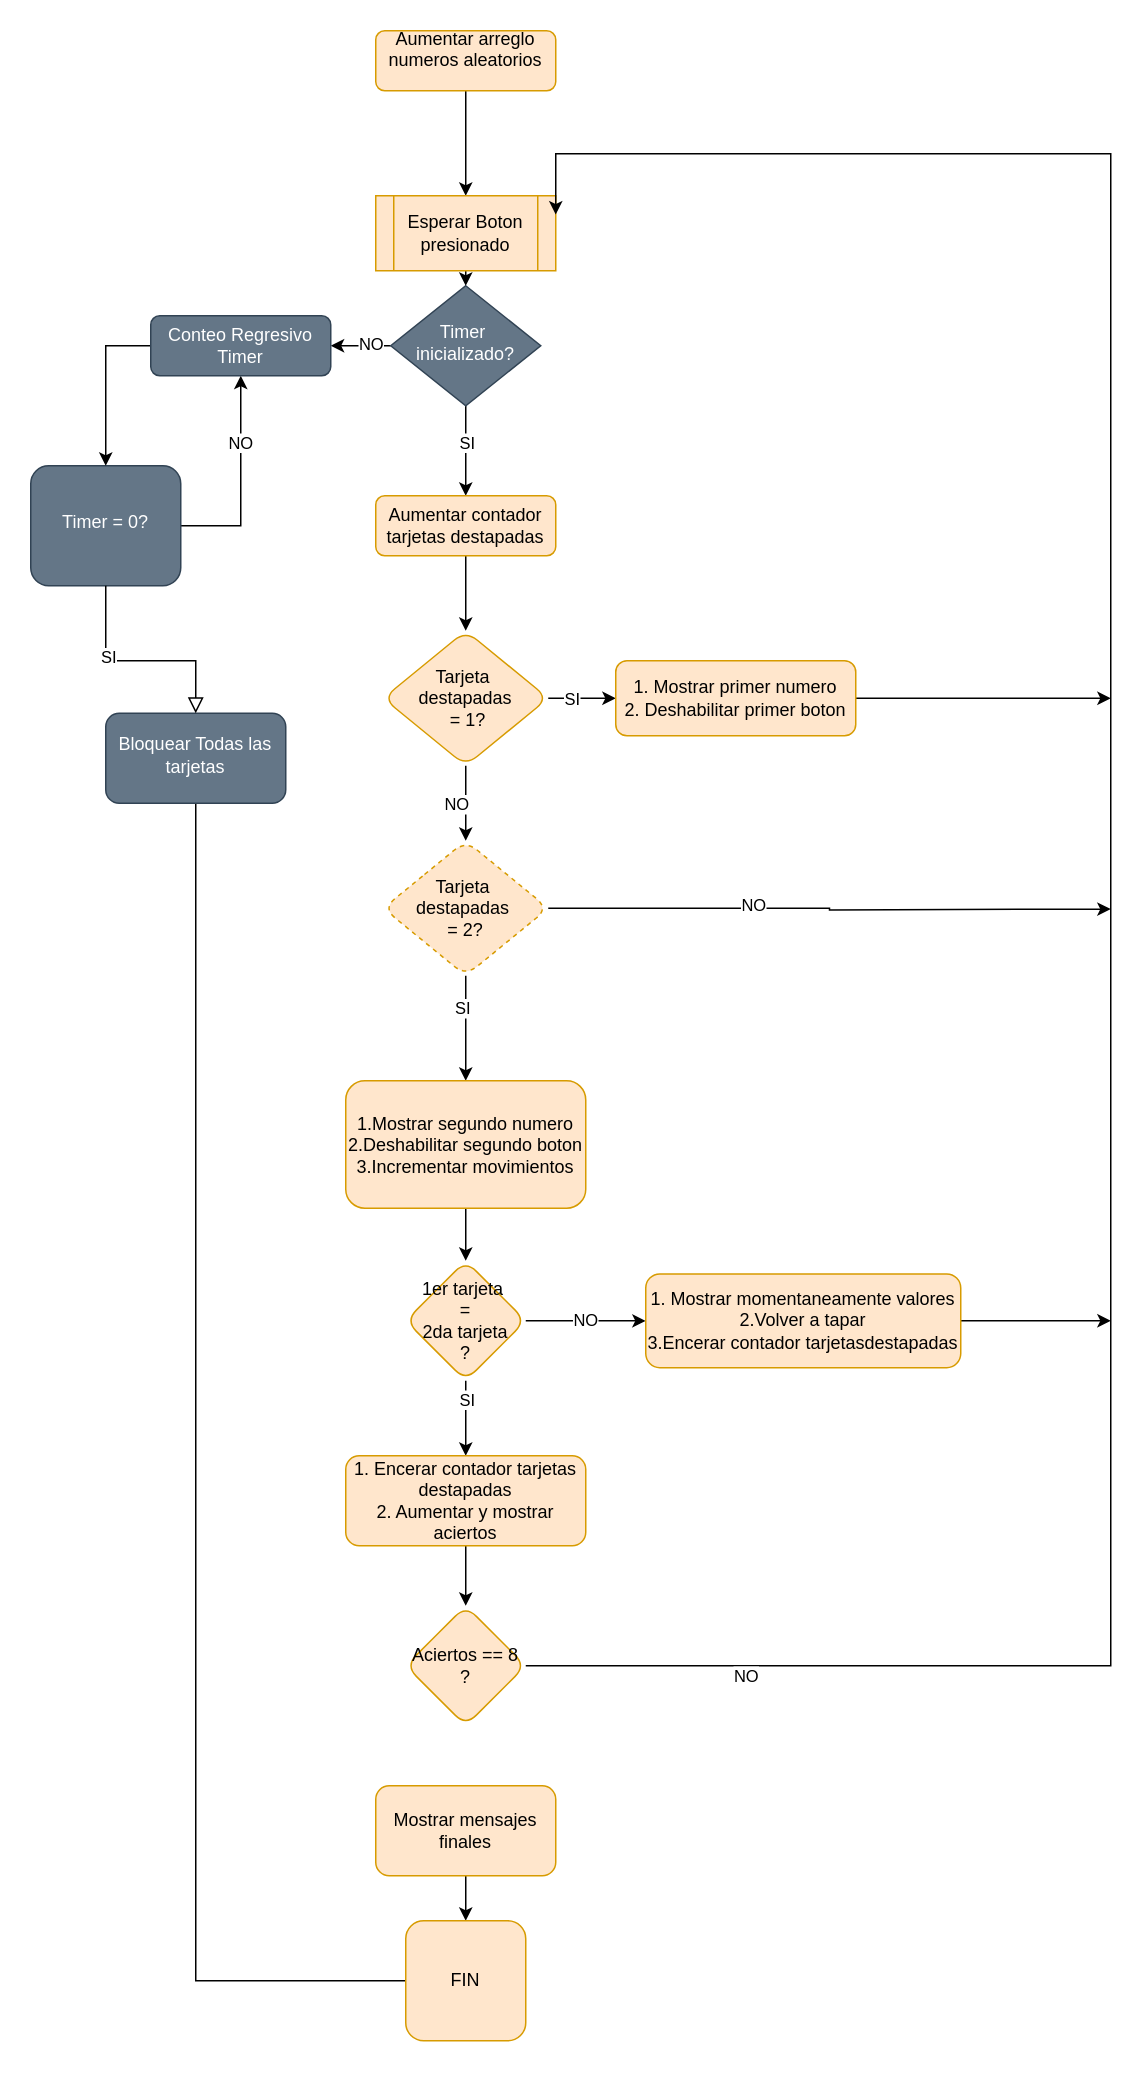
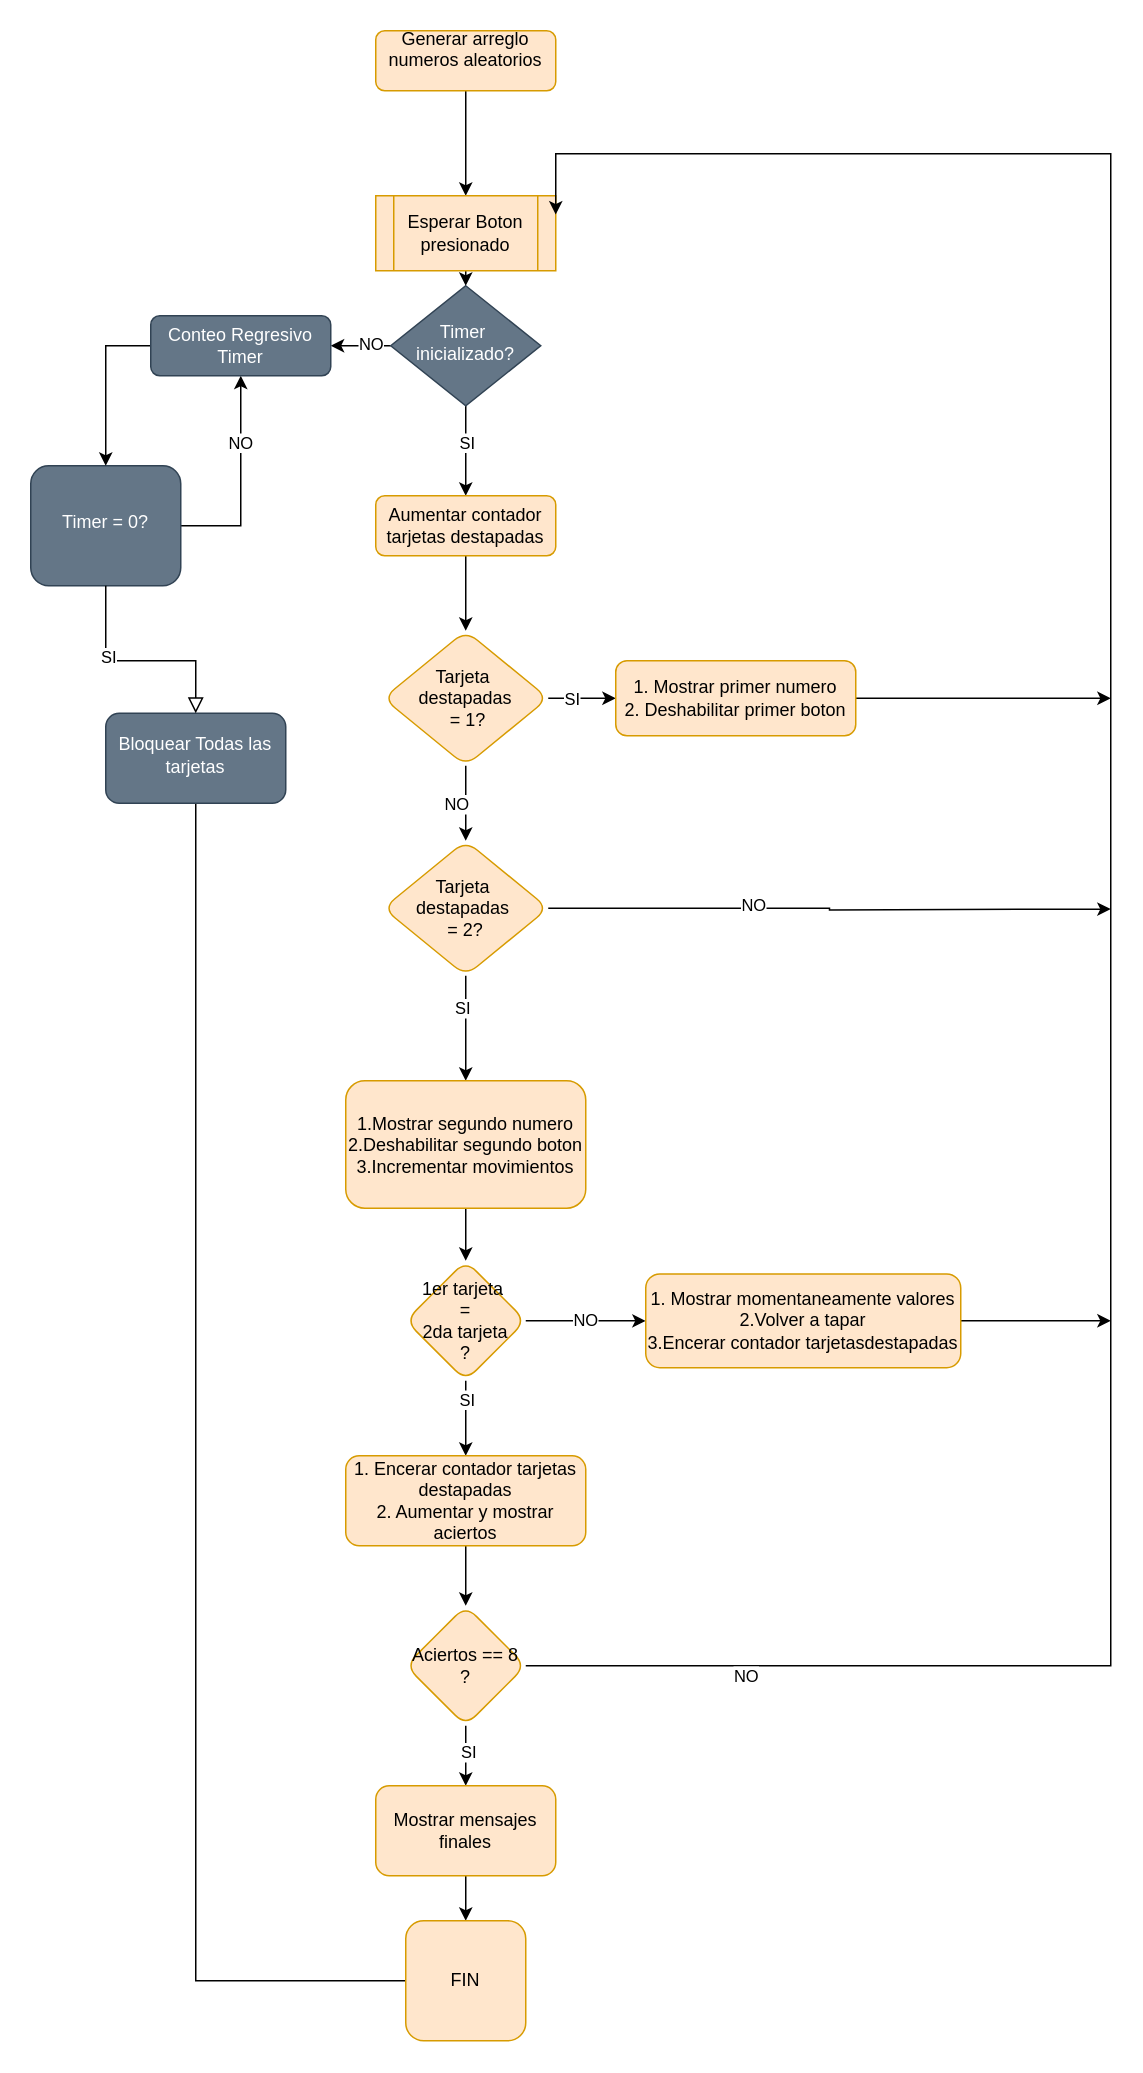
node "Aumentar arreglo numeros aleatorios": label "Aumentar arreglo numeros aleatorios" -> "Generar arreglo numeros aleatorios"
node "Tarjeta destapadas = 2?": style dashed -> solid
edge "Aciertos == 8 ?" -> "Mostrar mensajes finales": added, label "SI"
